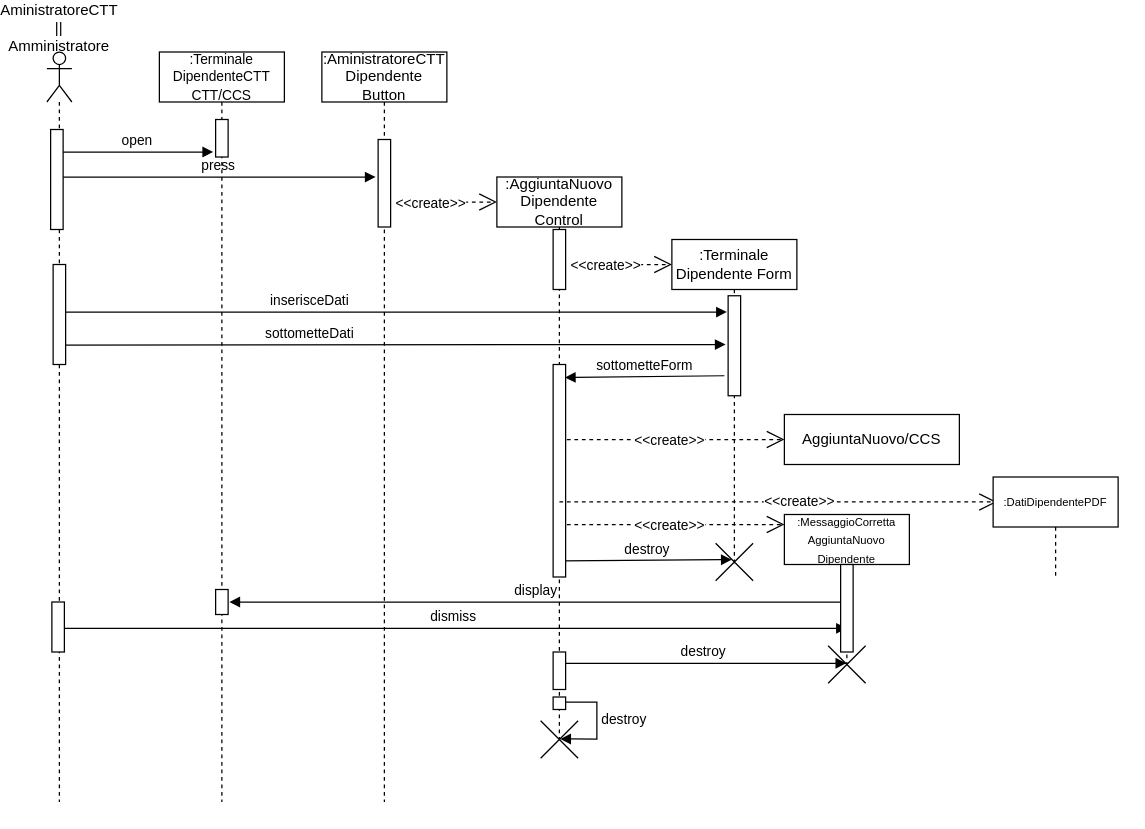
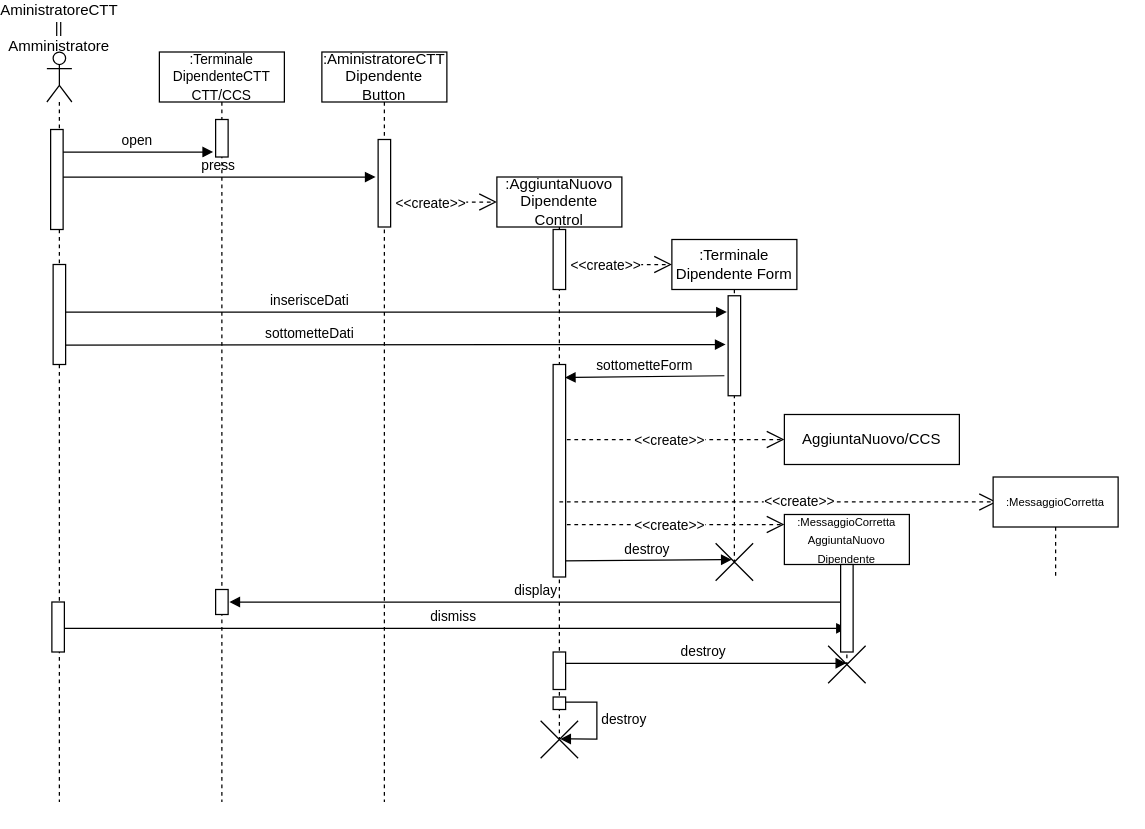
node ":DatiDipendentePDF": label ":DatiDipendentePDF" -> ":MessaggioCorretta"
